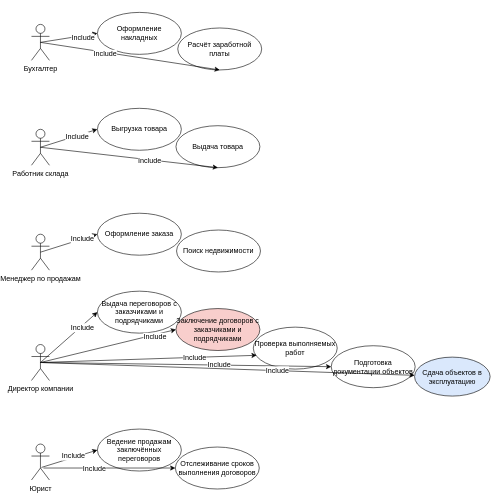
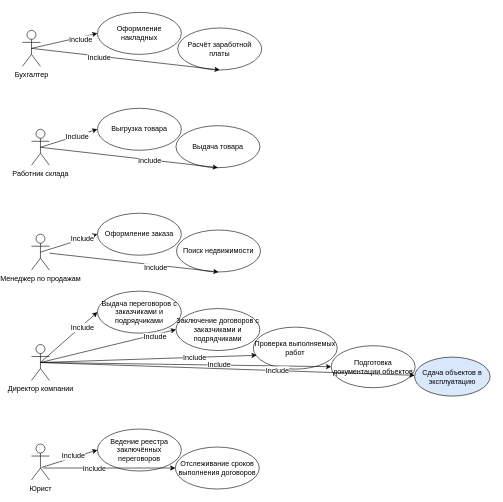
node "Бухгалтер": moved (41, 42) -> (32, 48)
edge "Менеджер по продажам" -> "Поиск недвижимости": added, label "Include"
node "Заключение договоров с заказчиками и подрядчиками": fillcolor #f8cecc -> #ffffff
node "Ведение продажам заключённых переговоров": label "Ведение продажам заключённых переговоров" -> "Ведение реестра заключённых переговоров"
